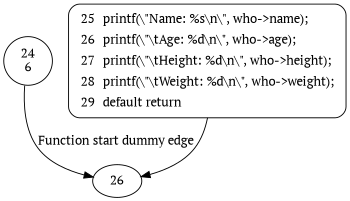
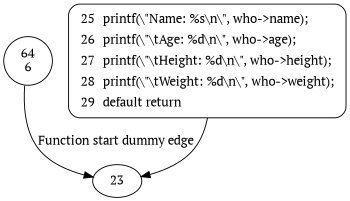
node "24 6": label "24 6" -> "64 6"
node "26": label "26" -> "23"
